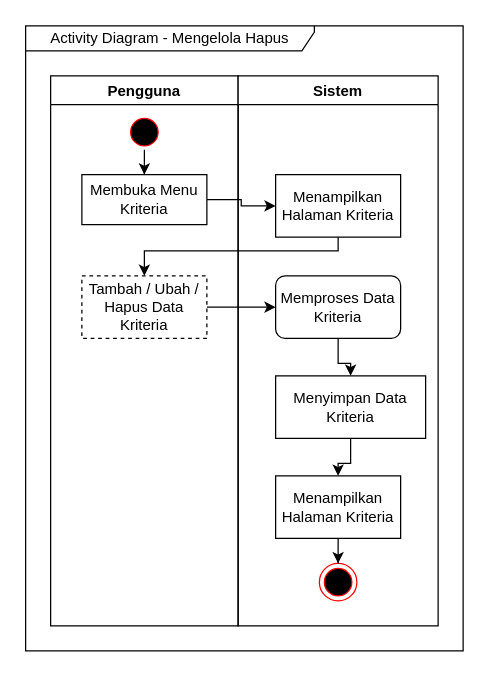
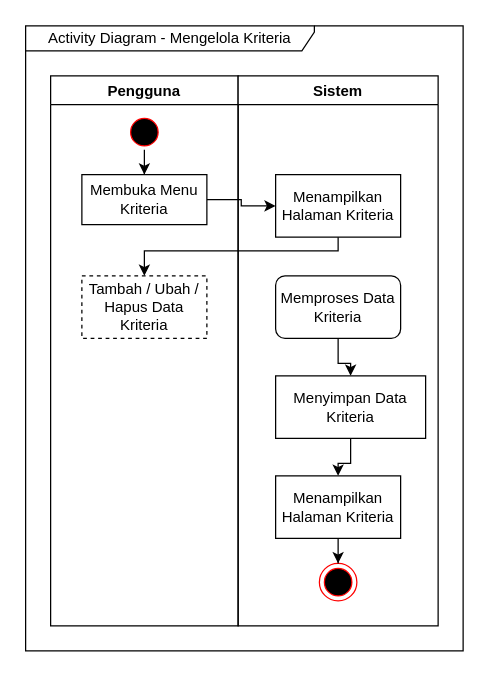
node "Activity Diagram - Mengelola Hapus": label "Activity Diagram - Mengelola Hapus" -> "Activity Diagram - Mengelola Kriteria"
edge "Tambah / Ubah / Hapus Data Kriteria" -> "Memproses Data Kriteria": removed
